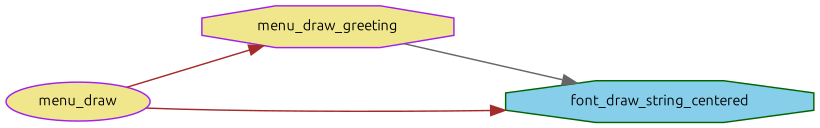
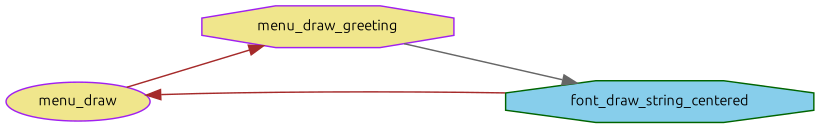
edge "menu_draw" -> "font_draw_string_centered": reversed
